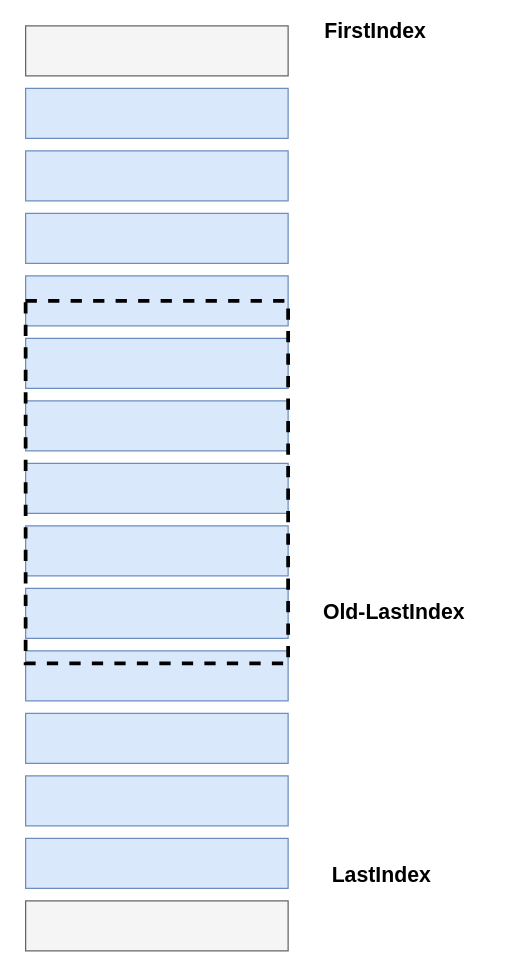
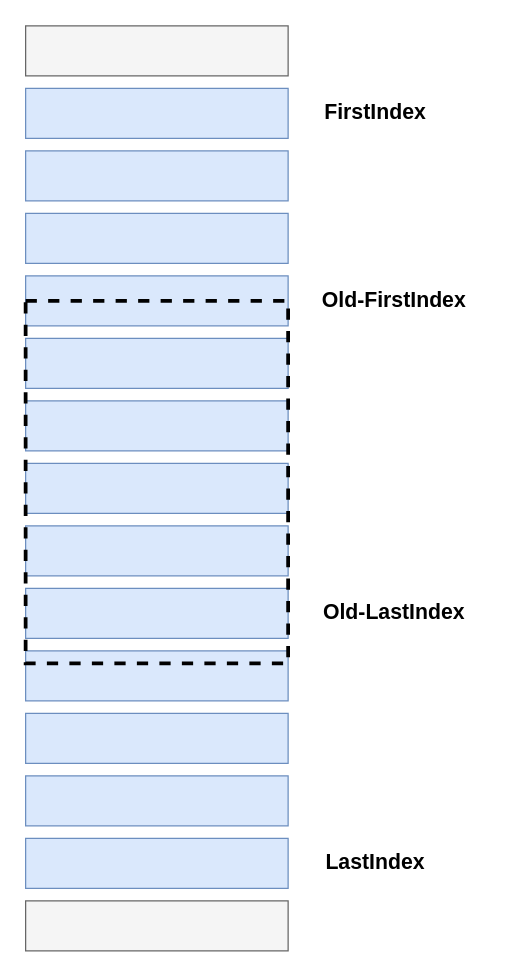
node "FirstIndex": moved (376, 32) -> (376, 113)
node "Old-FirstIndex": added
node "LastIndex": moved (382, 876) -> (376, 863)
